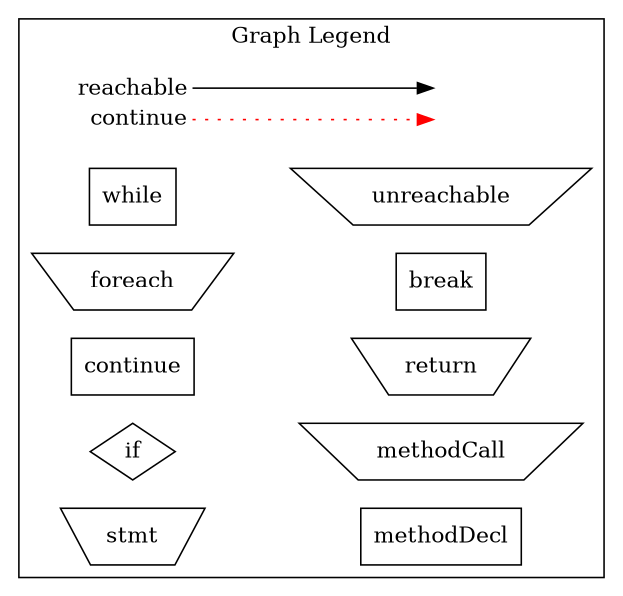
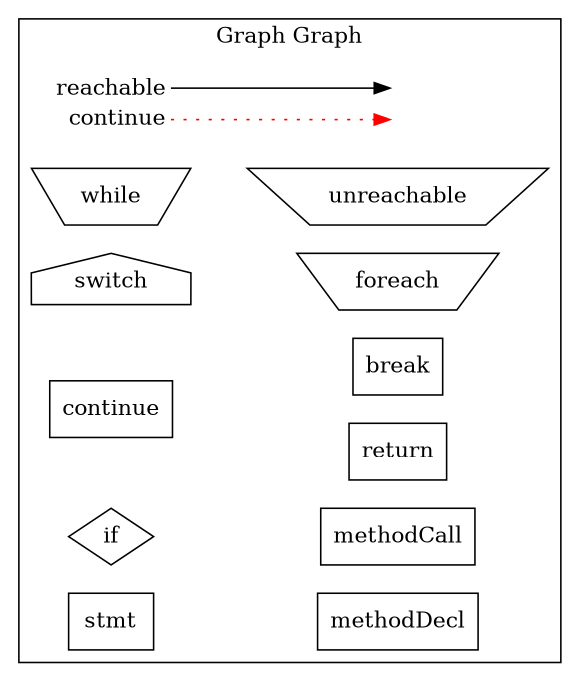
cluster "Graph Legend": label "Graph Legend" -> "Graph Graph"
node "while": shape box -> invtrapezium
node "switch": added
node "return": shape invtrapezium -> box
node "methodCall": shape invtrapezium -> box
node "stmt": shape invtrapezium -> box
